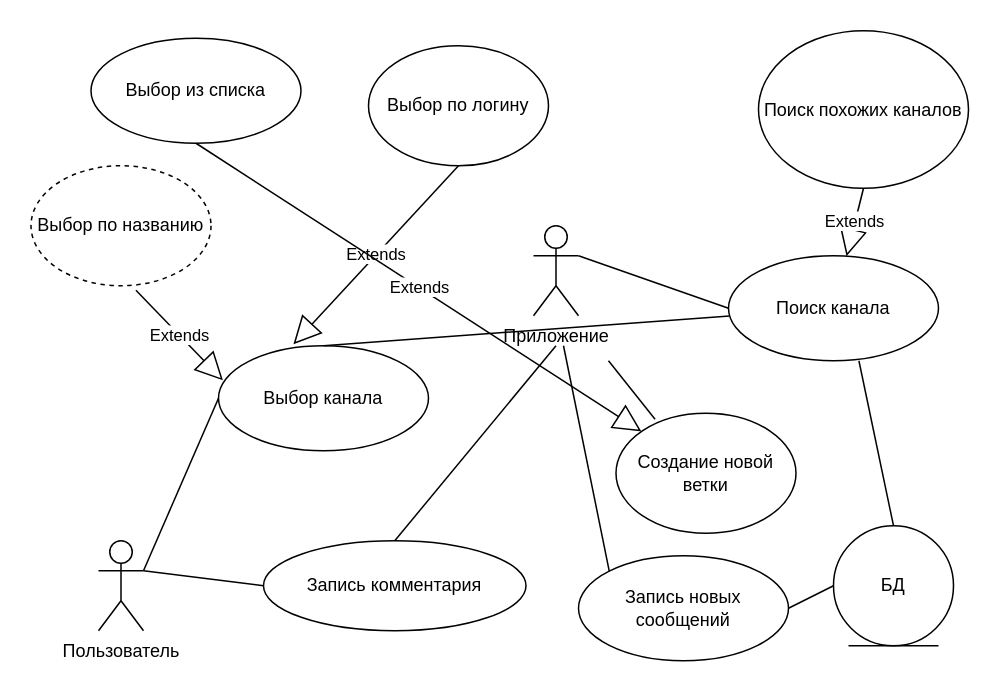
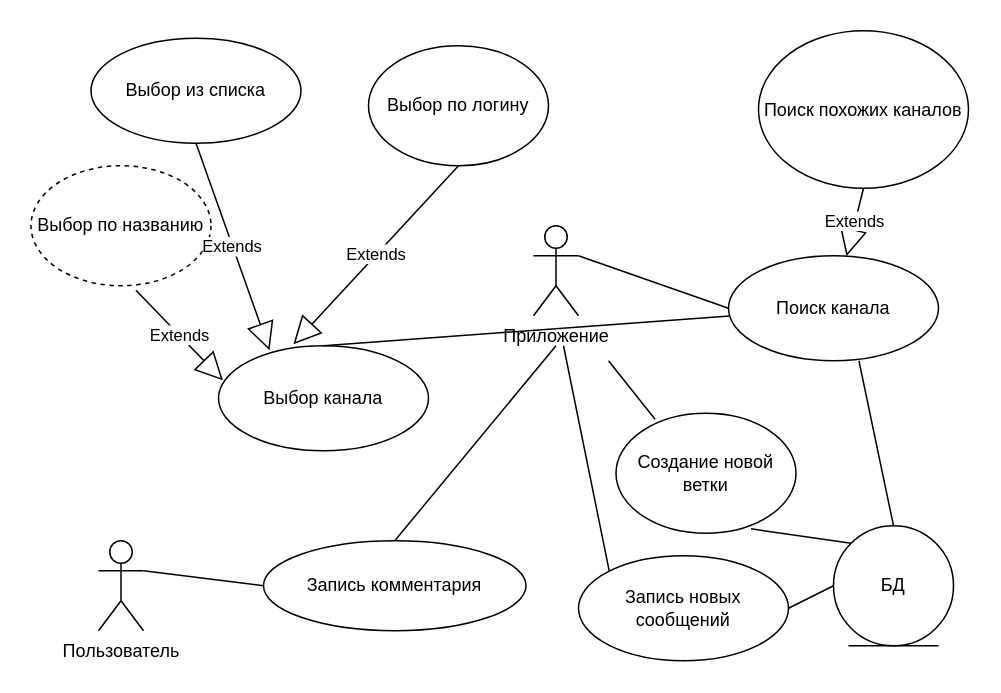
edge "Выбор из списка" -> "Создание новой ветки": now "Выбор из списка" -> "Выбор канала"
edge "Выбор канала" -- "Пользователь": removed
edge "Создание новой ветки" -- "БД": added
